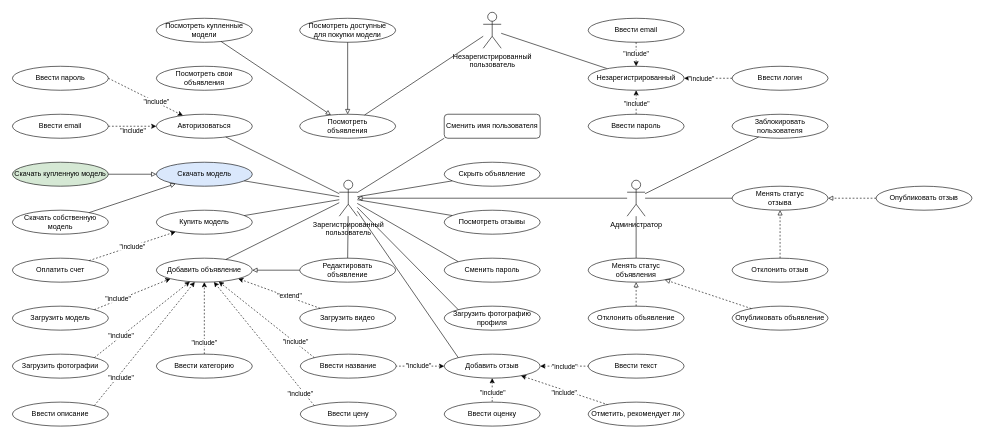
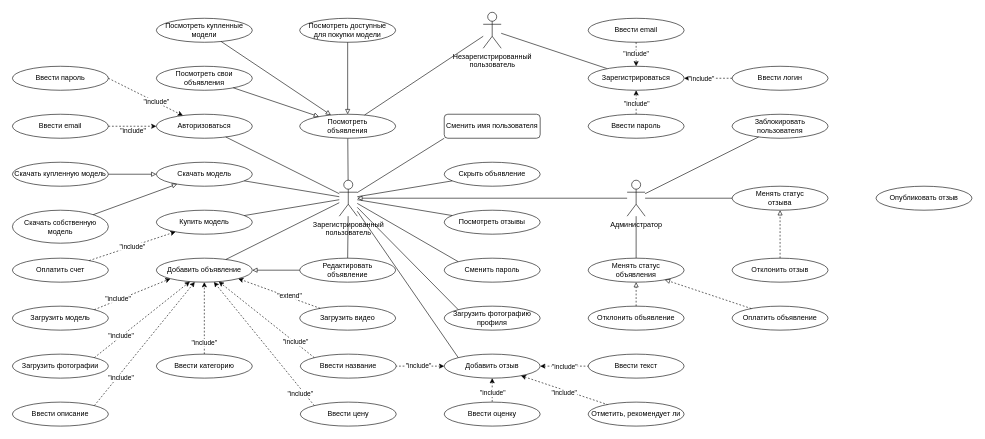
node "Незарегистрированный": label "Незарегистрированный" -> "Зарегистрироваться"
edge "Посмотреть свои объявления" -> "Посмотреть объявления": added
edge "Посмотреть объявления" -- "Зарегистрированный пользователь": added
node "Скачать купленную модель": fillcolor #d5e8d4 -> #ffffff
node "Скачать модель": fillcolor #dae8fc -> #ffffff
edge "Опубликовать отзыв" -> "Менять статус отзыва": removed
node "Скачать собственную модель": size 96x24 -> 96x33
node "Опубликовать объявление": label "Опубликовать объявление" -> "Оплатить объявление"
